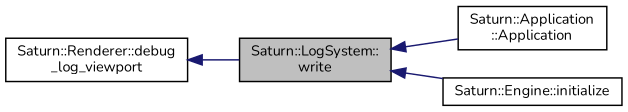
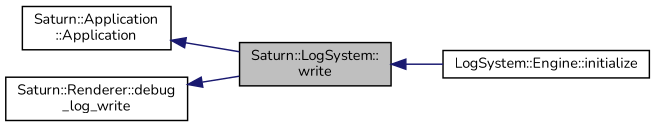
edge "Saturn::Application ::Application" -> "Saturn::LogSystem:: write": reversed
node "Saturn::Renderer::debug _log_viewport": label "Saturn::Renderer::debug _log_viewport" -> "Saturn::Renderer::debug _log_write"
node "Saturn::Engine::initialize": label "Saturn::Engine::initialize" -> "LogSystem::Engine::initialize"
